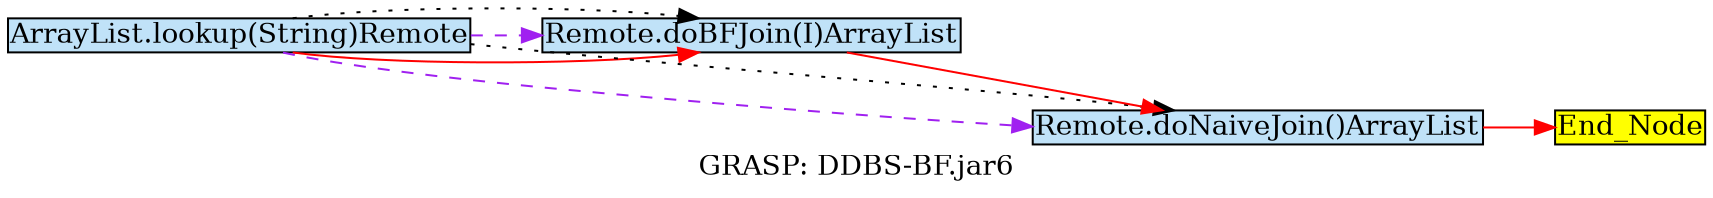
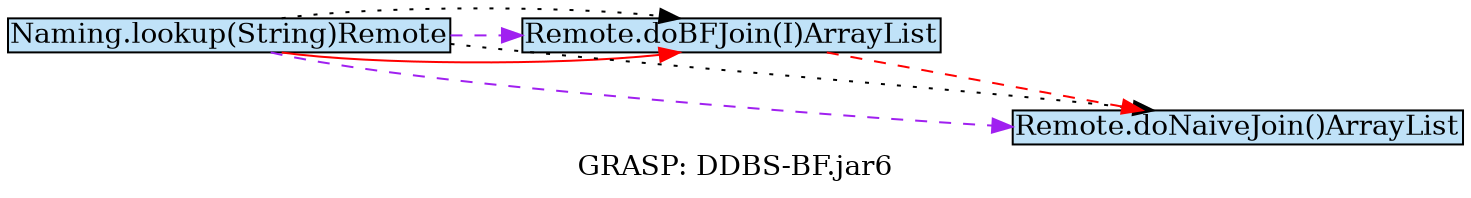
node "ArrayList.lookup(String)Remote": label "ArrayList.lookup(String)Remote" -> "Naming.lookup(String)Remote"
edge "Remote.doBFJoin(I)ArrayList" -> "Remote.doNaiveJoin()ArrayList": style solid -> dashed
node "End_Node": removed
